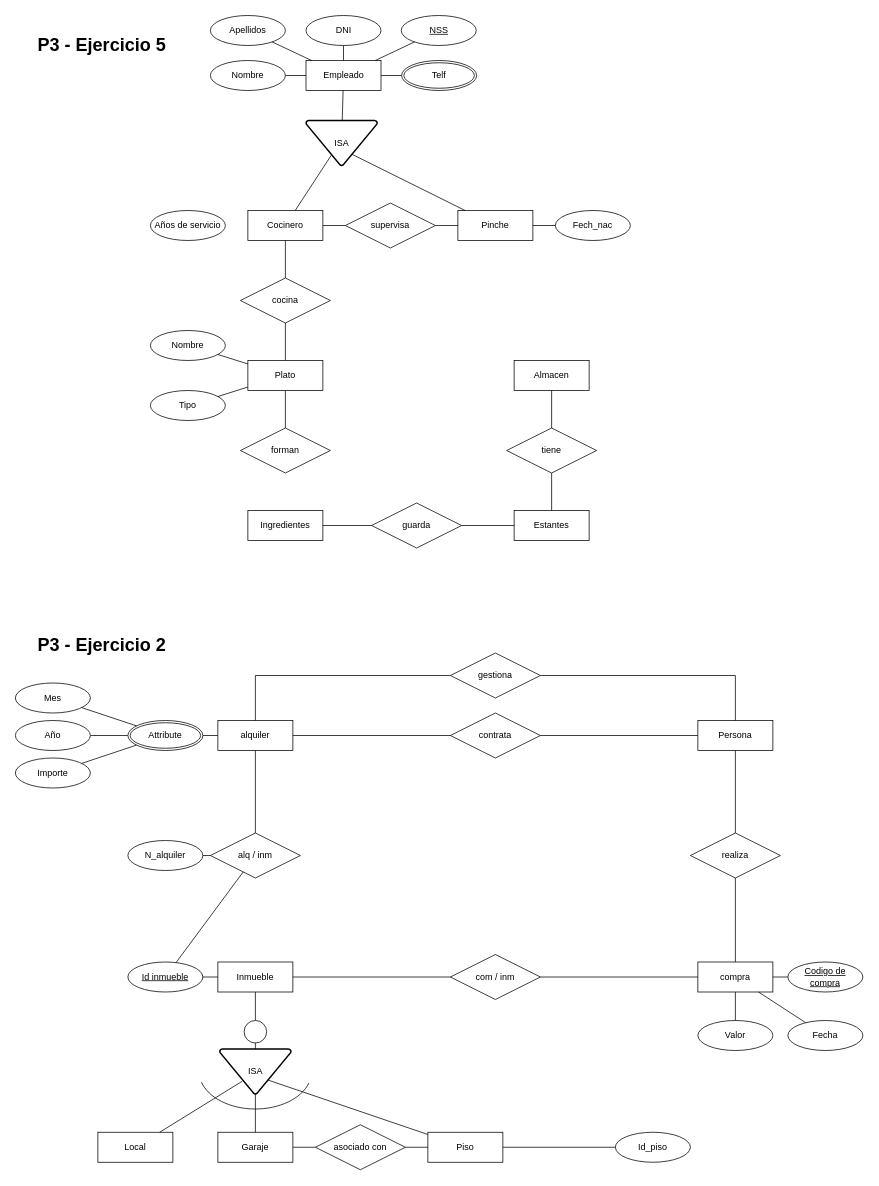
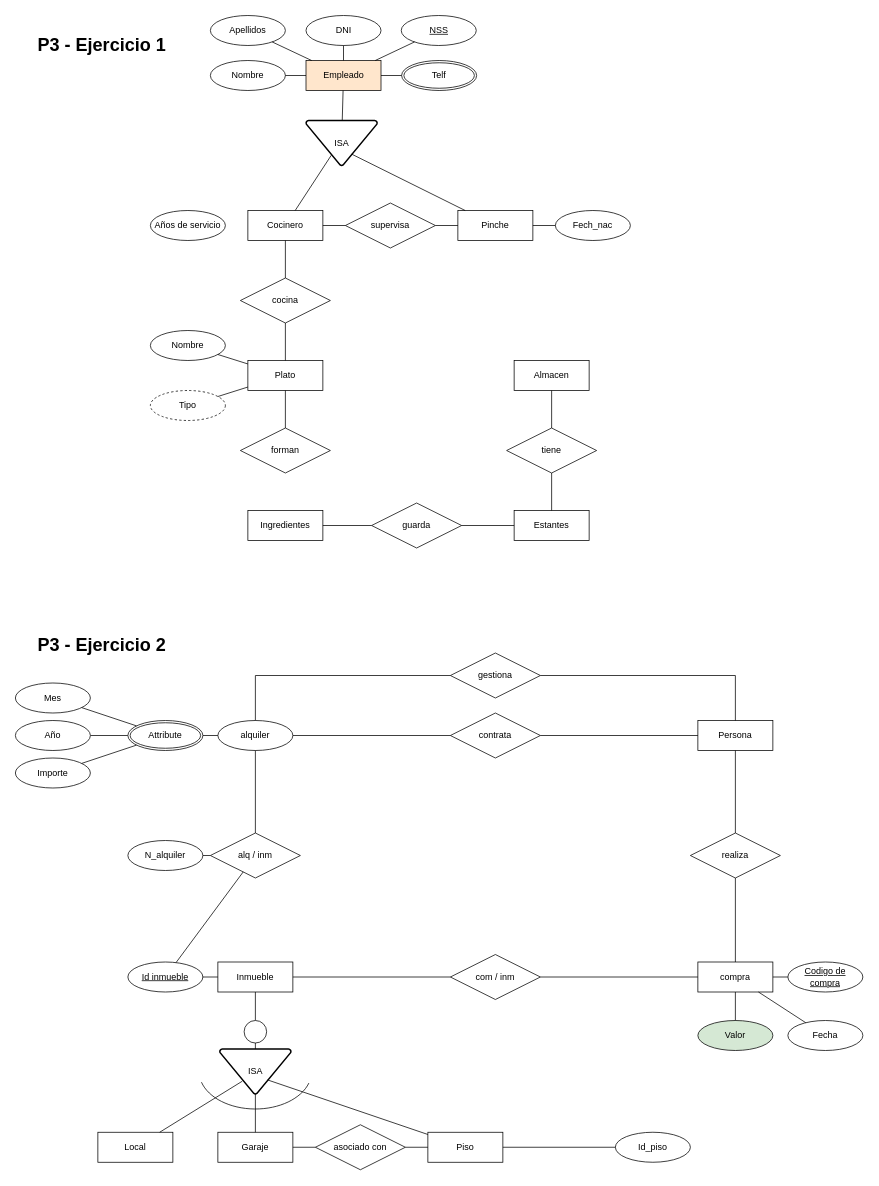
node "P3 - Ejercicio 5": label "P3 - Ejercicio 5" -> "P3 - Ejercicio 1"
node "Empleado": fillcolor #ffffff -> #ffe6cc
node "Tipo": style solid -> dashed
node "alquiler": shape rectangle -> ellipse
node "Valor": fillcolor #ffffff -> #d5e8d4
